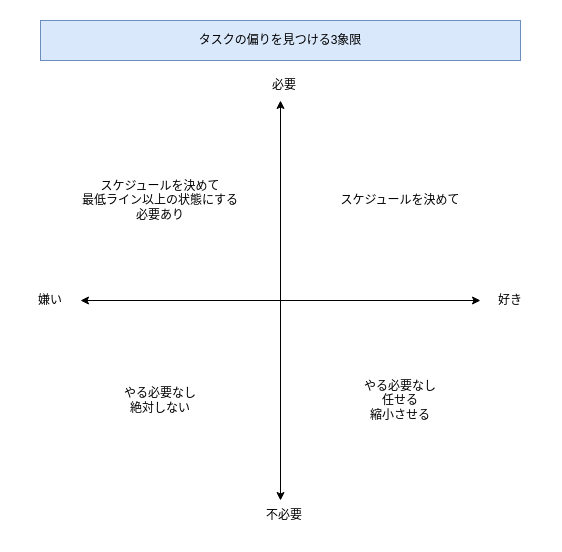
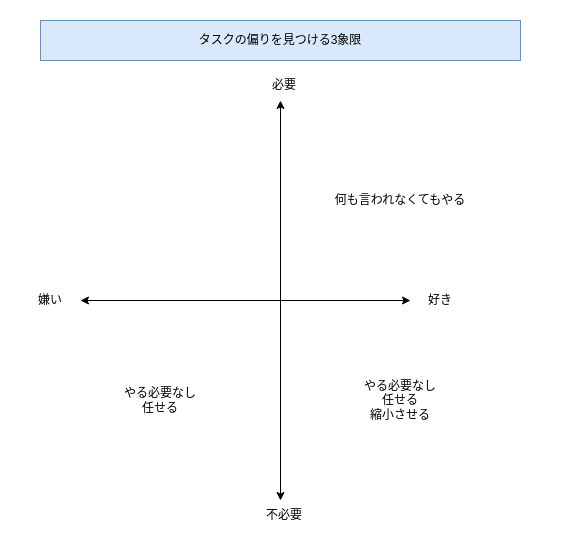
node "スケジュールを決めて 最低ライン以上の状態にする必要あり": removed
node "スケジュールを決めて": label "スケジュールを決めて" -> "何も言われなくてもやる"
node "好き": moved (511, 301) -> (441, 301)
node "やる必要なし 絶対しない": label "やる必要なし 絶対しない" -> "やる必要なし 任せる"
